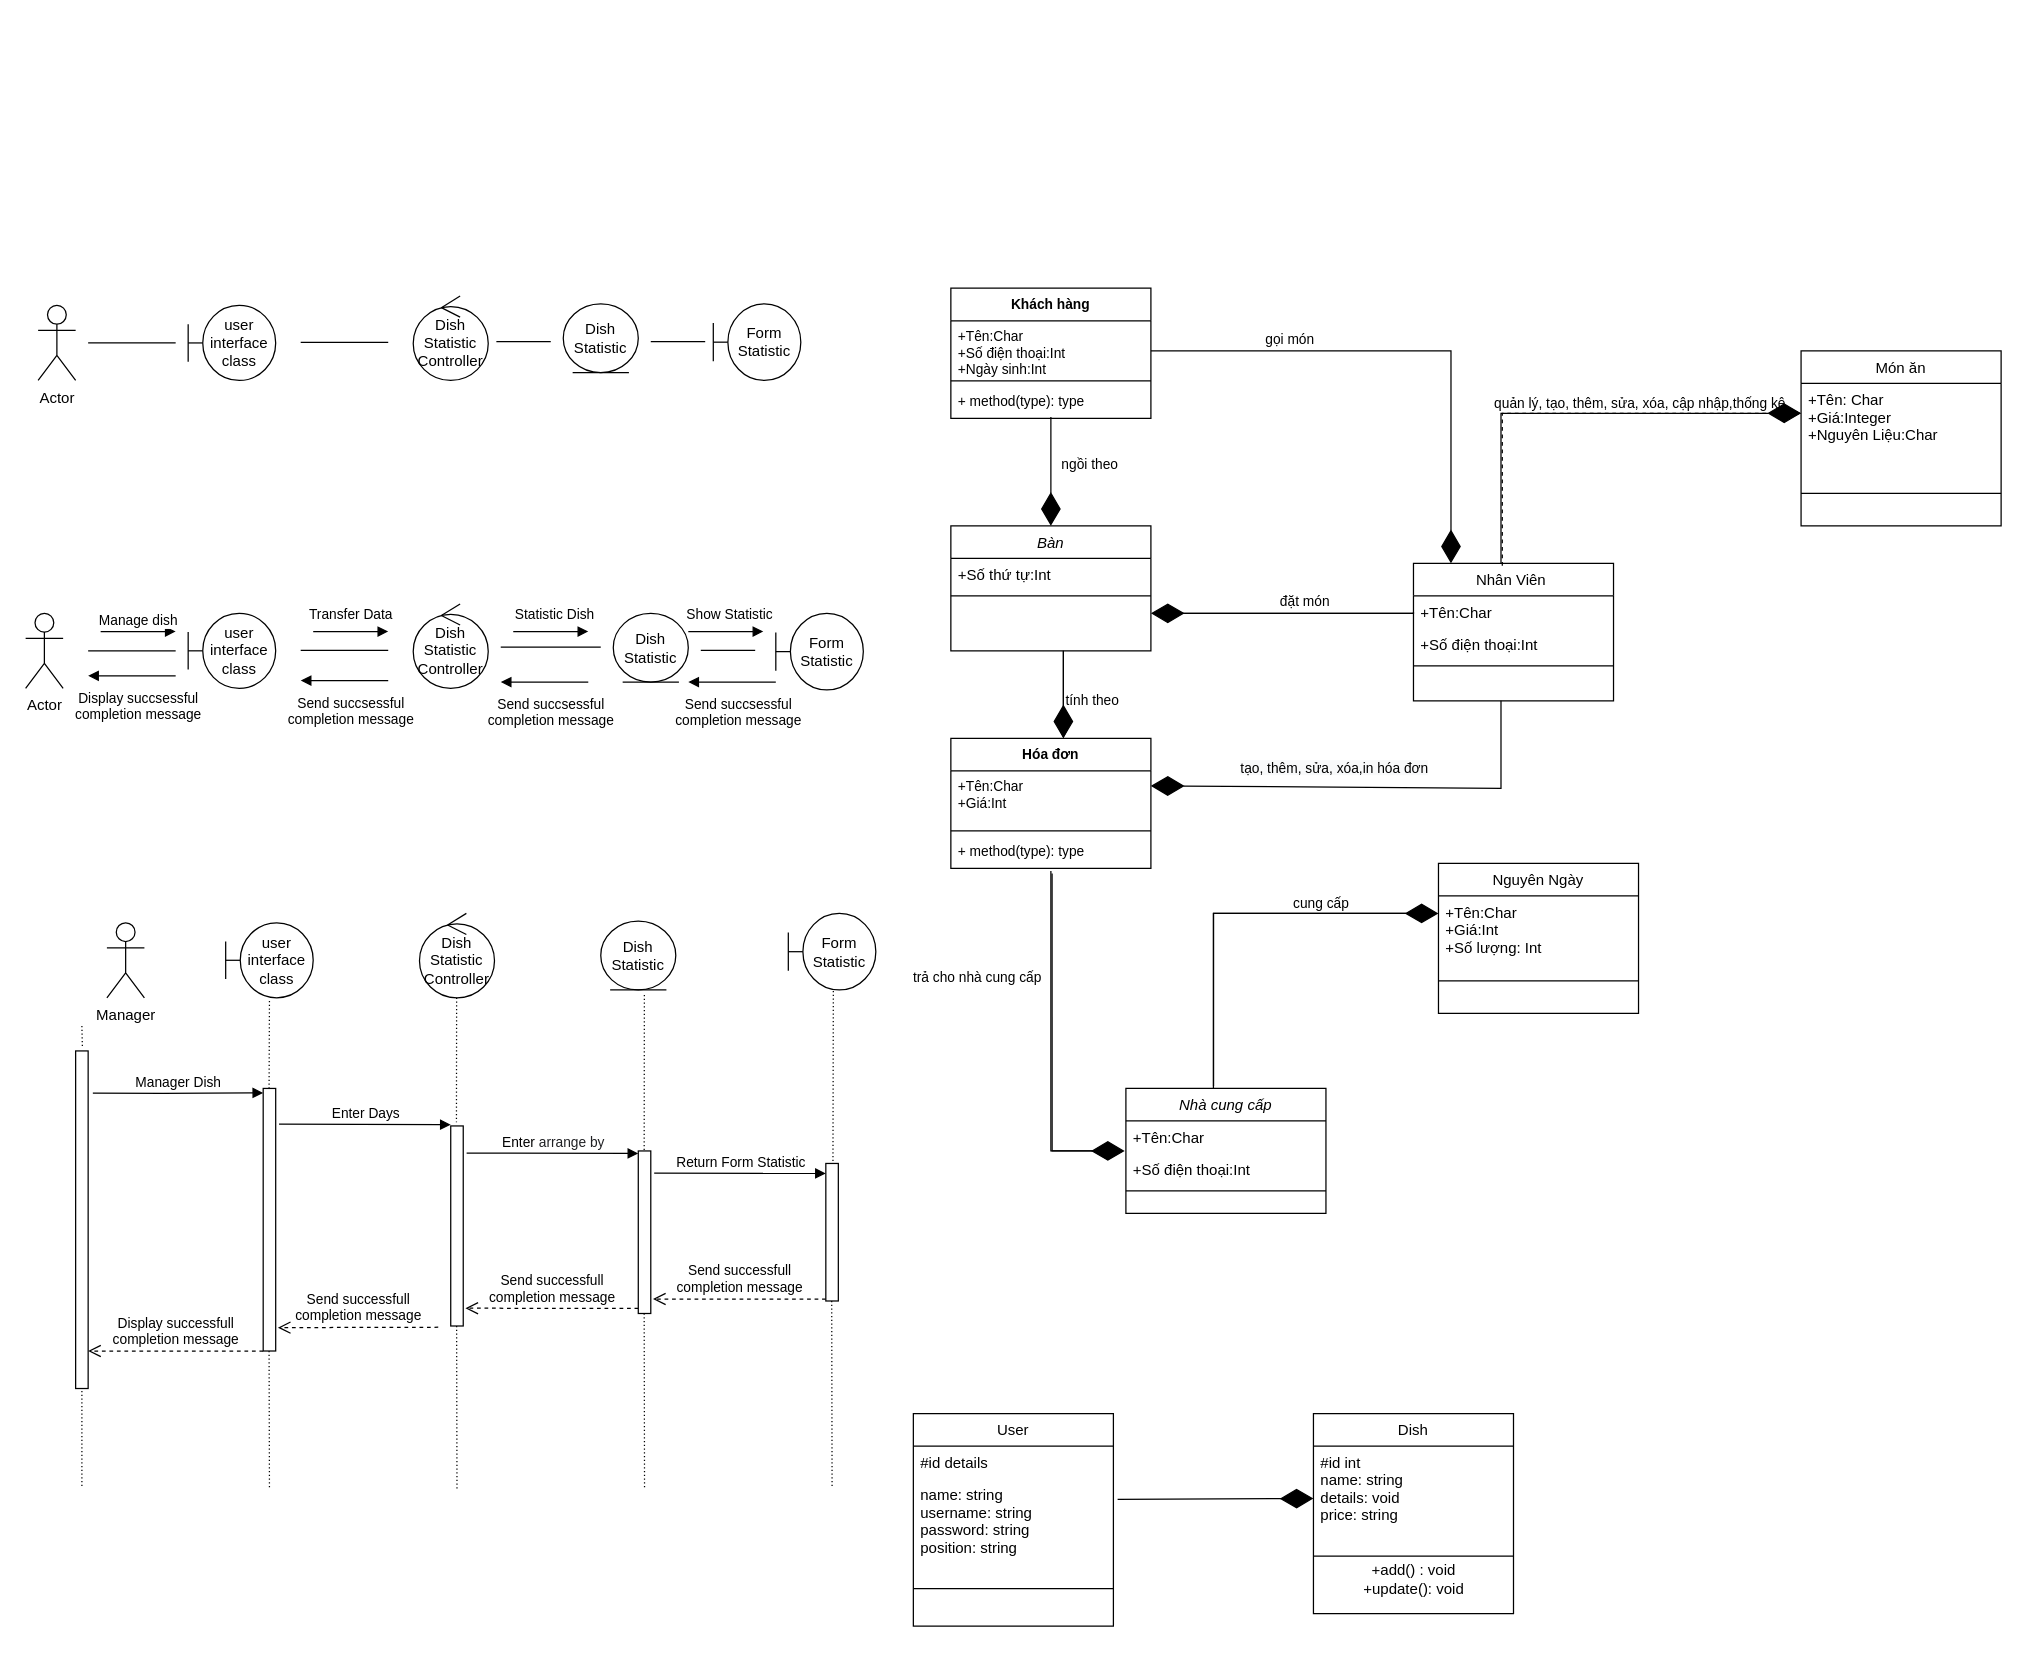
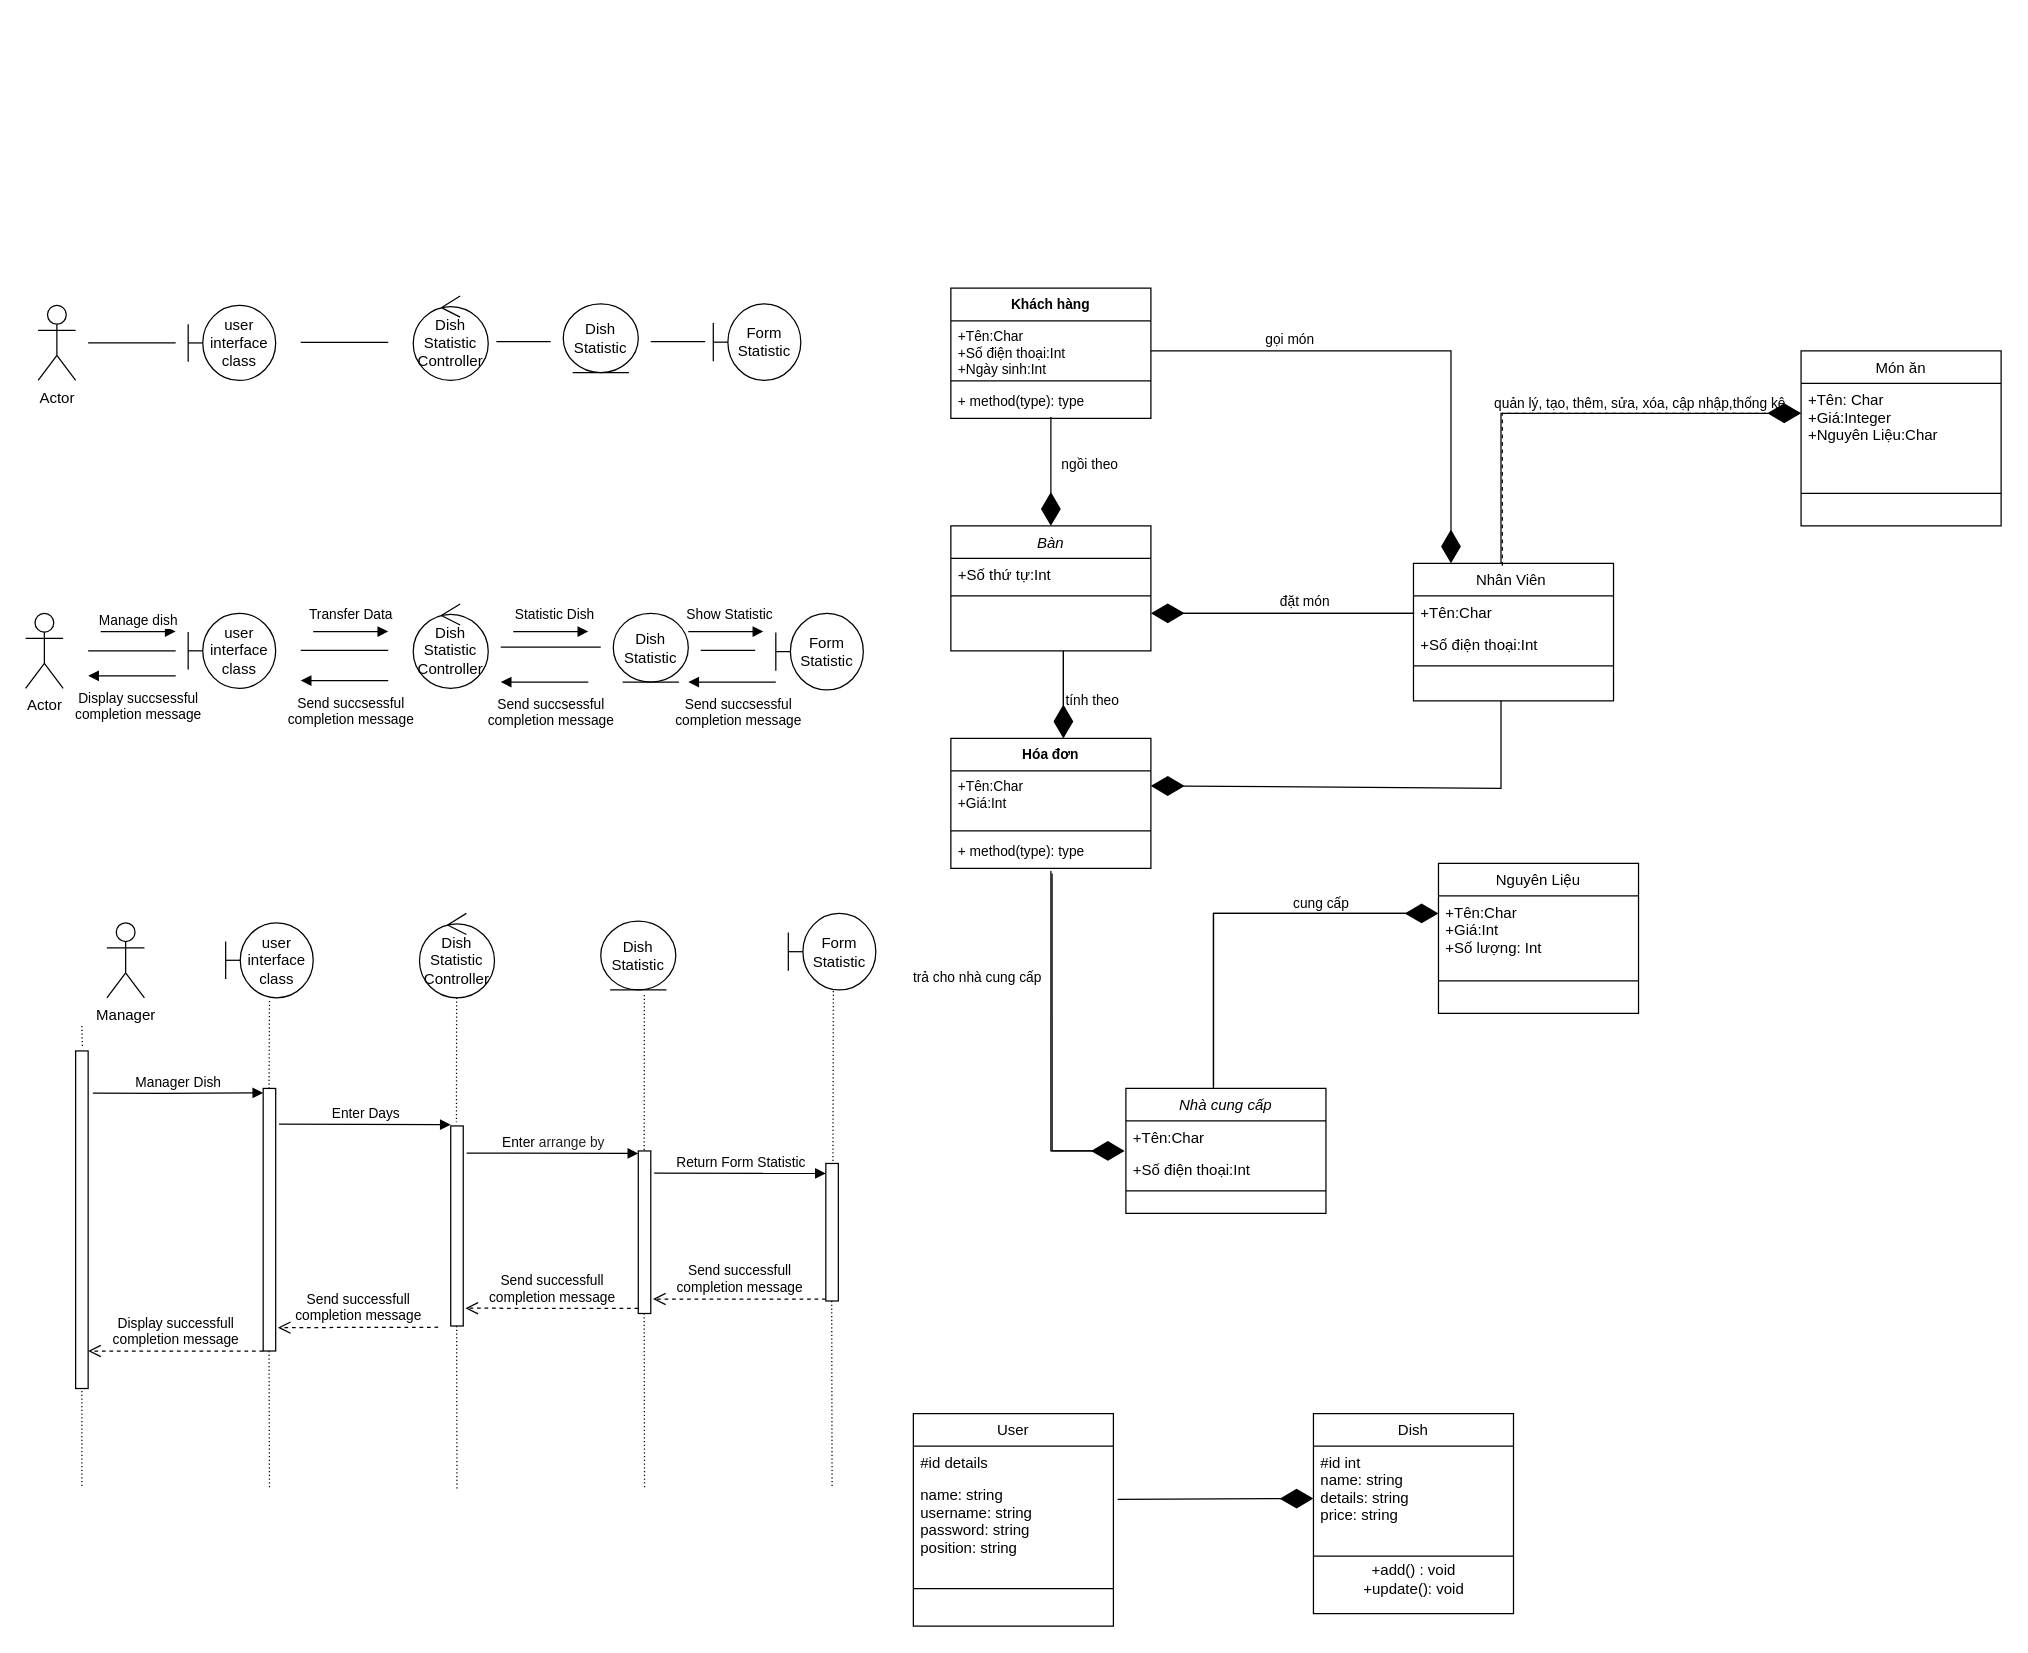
node "tạo, thêm, sửa, xóa,in hóa đơn": removed
node "Nguyên Ngày": label "Nguyên Ngày" -> "Nguyên Liệu"
node "#id int name: string details: void price: string": label "#id int name: string details: void price: string" -> "#id int name: string details: string price: string"
